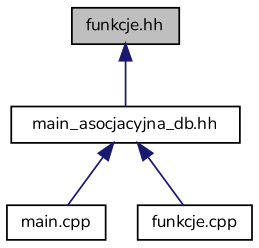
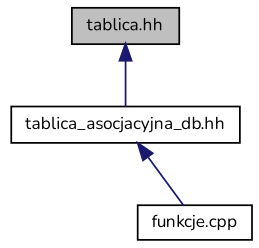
node "funkcje.hh": label "funkcje.hh" -> "tablica.hh"
node "main_asocjacyjna_db.hh": label "main_asocjacyjna_db.hh" -> "tablica_asocjacyjna_db.hh"
node "main.cpp": removed
